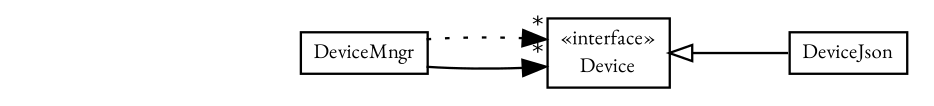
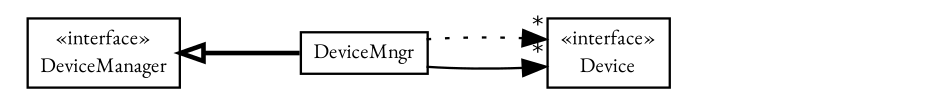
node "DeviceManager": added
node "DeviceJson": removed
